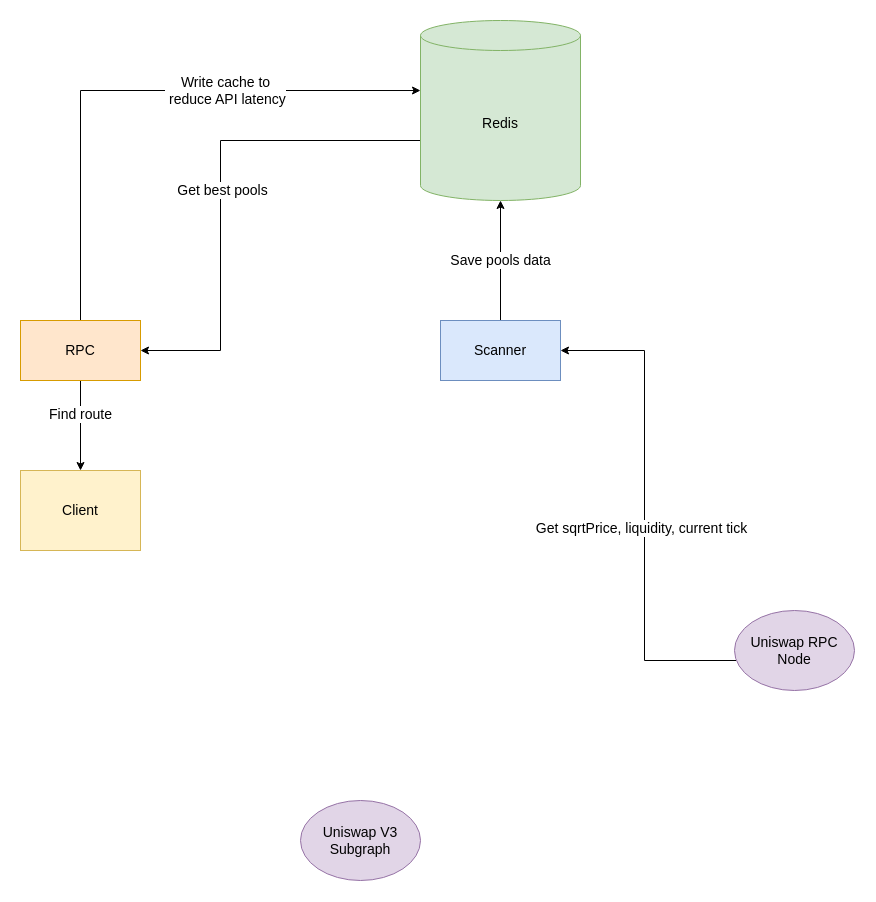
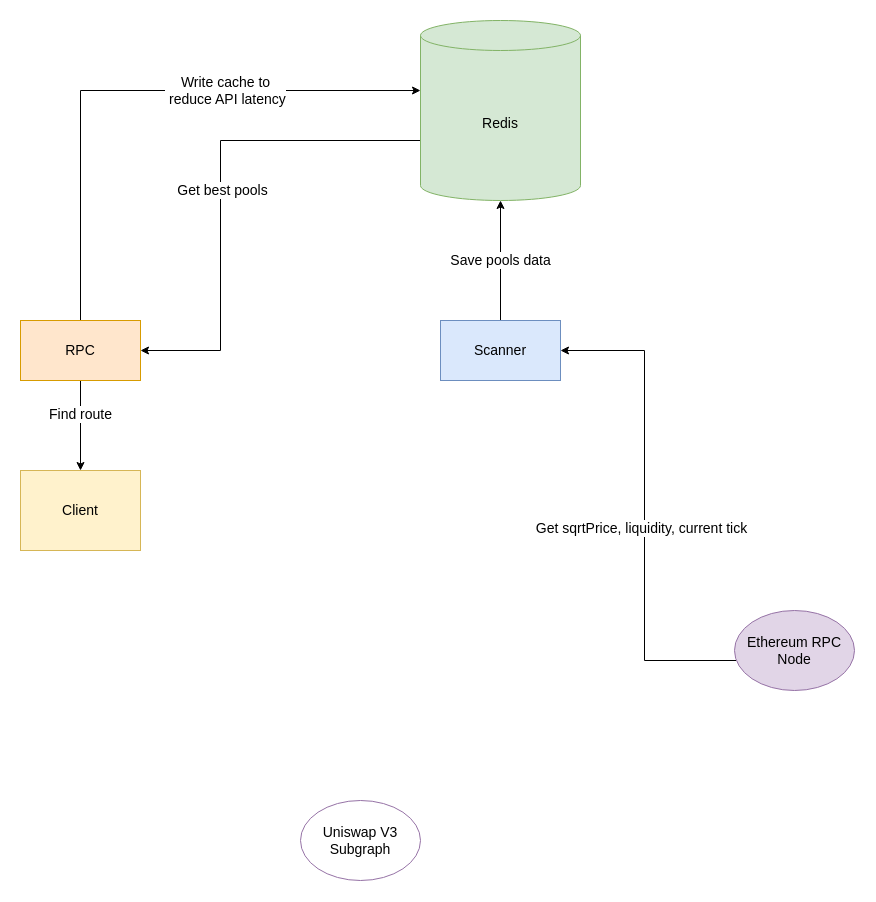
node "Uniswap RPC Node": label "Uniswap RPC Node" -> "Ethereum RPC Node"
node "Uniswap V3 Subgraph": fillcolor #e1d5e7 -> #ffffff
